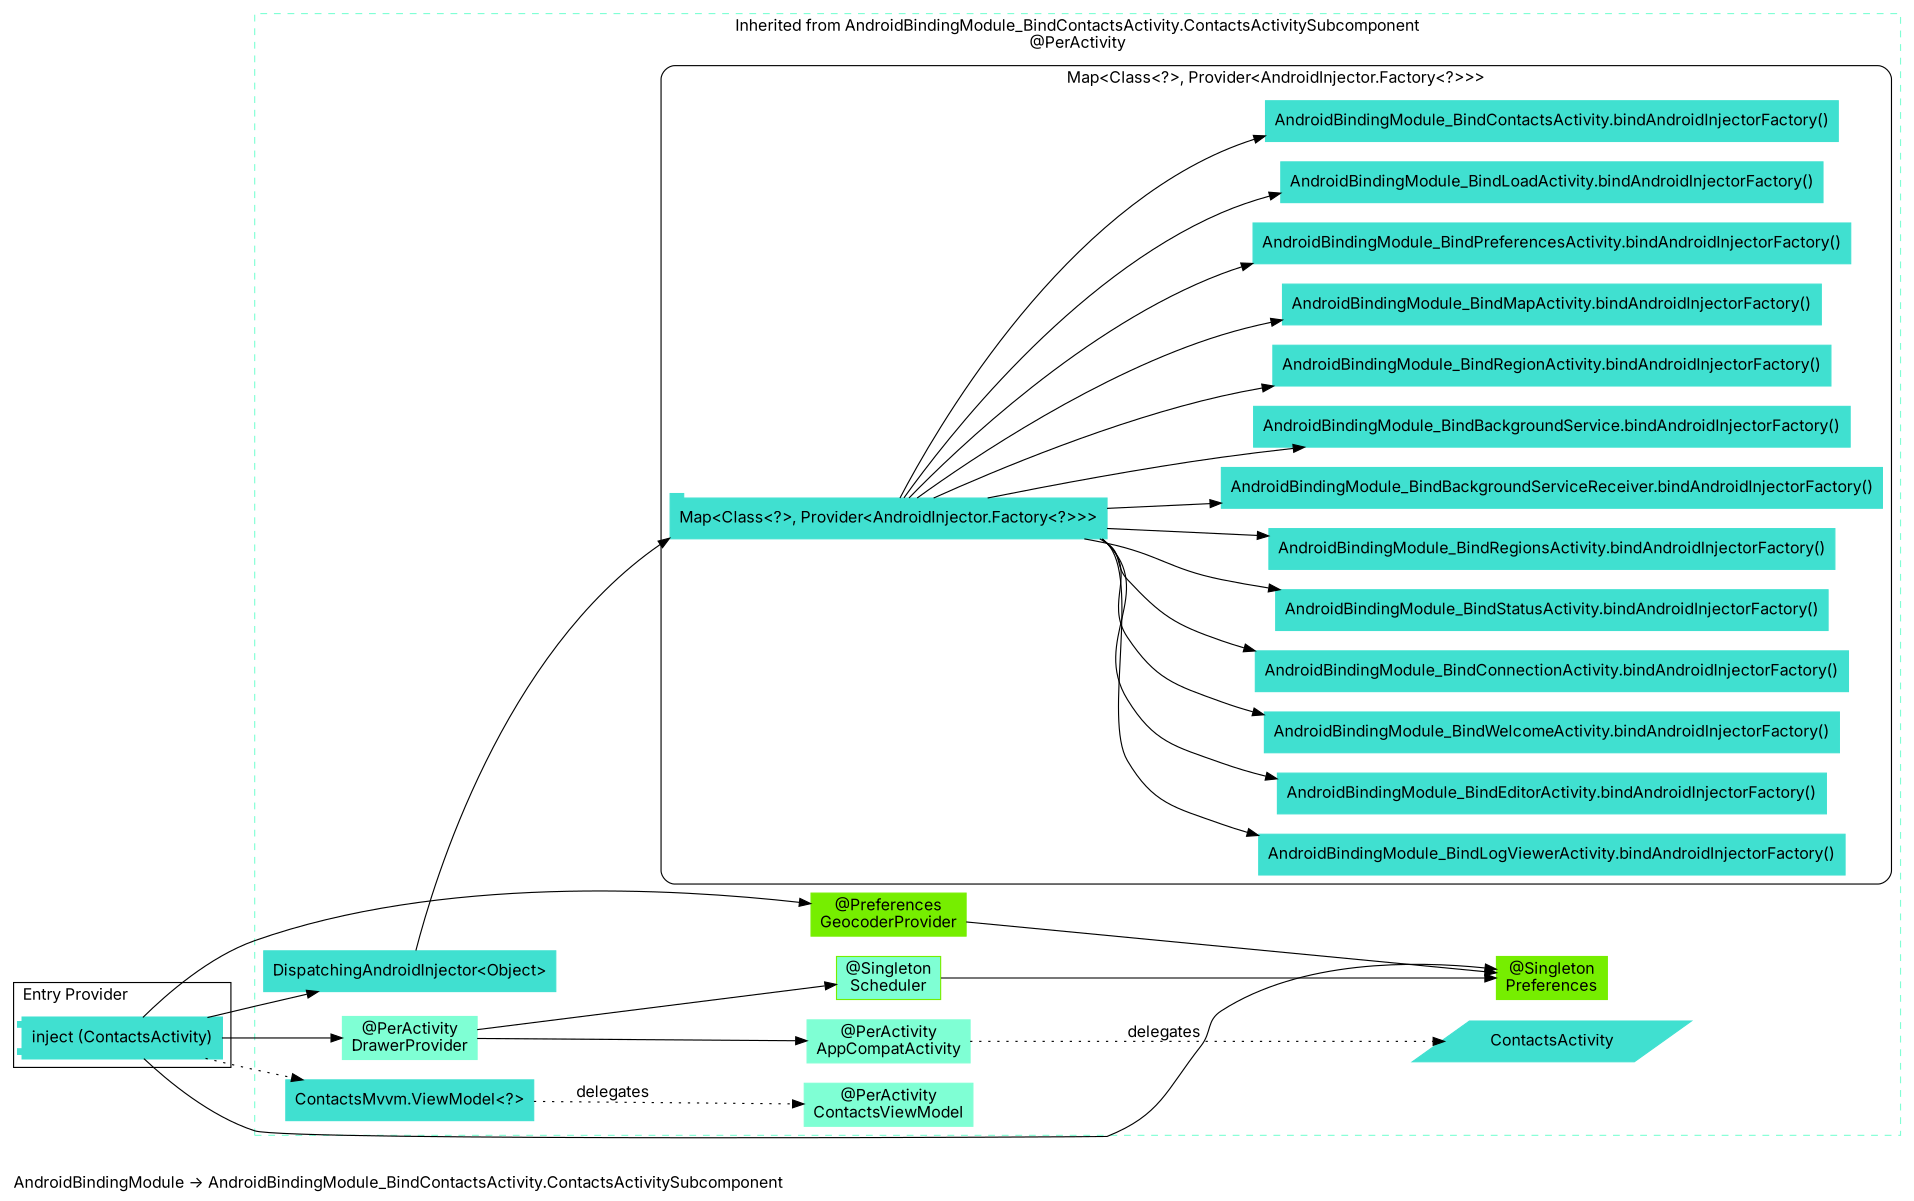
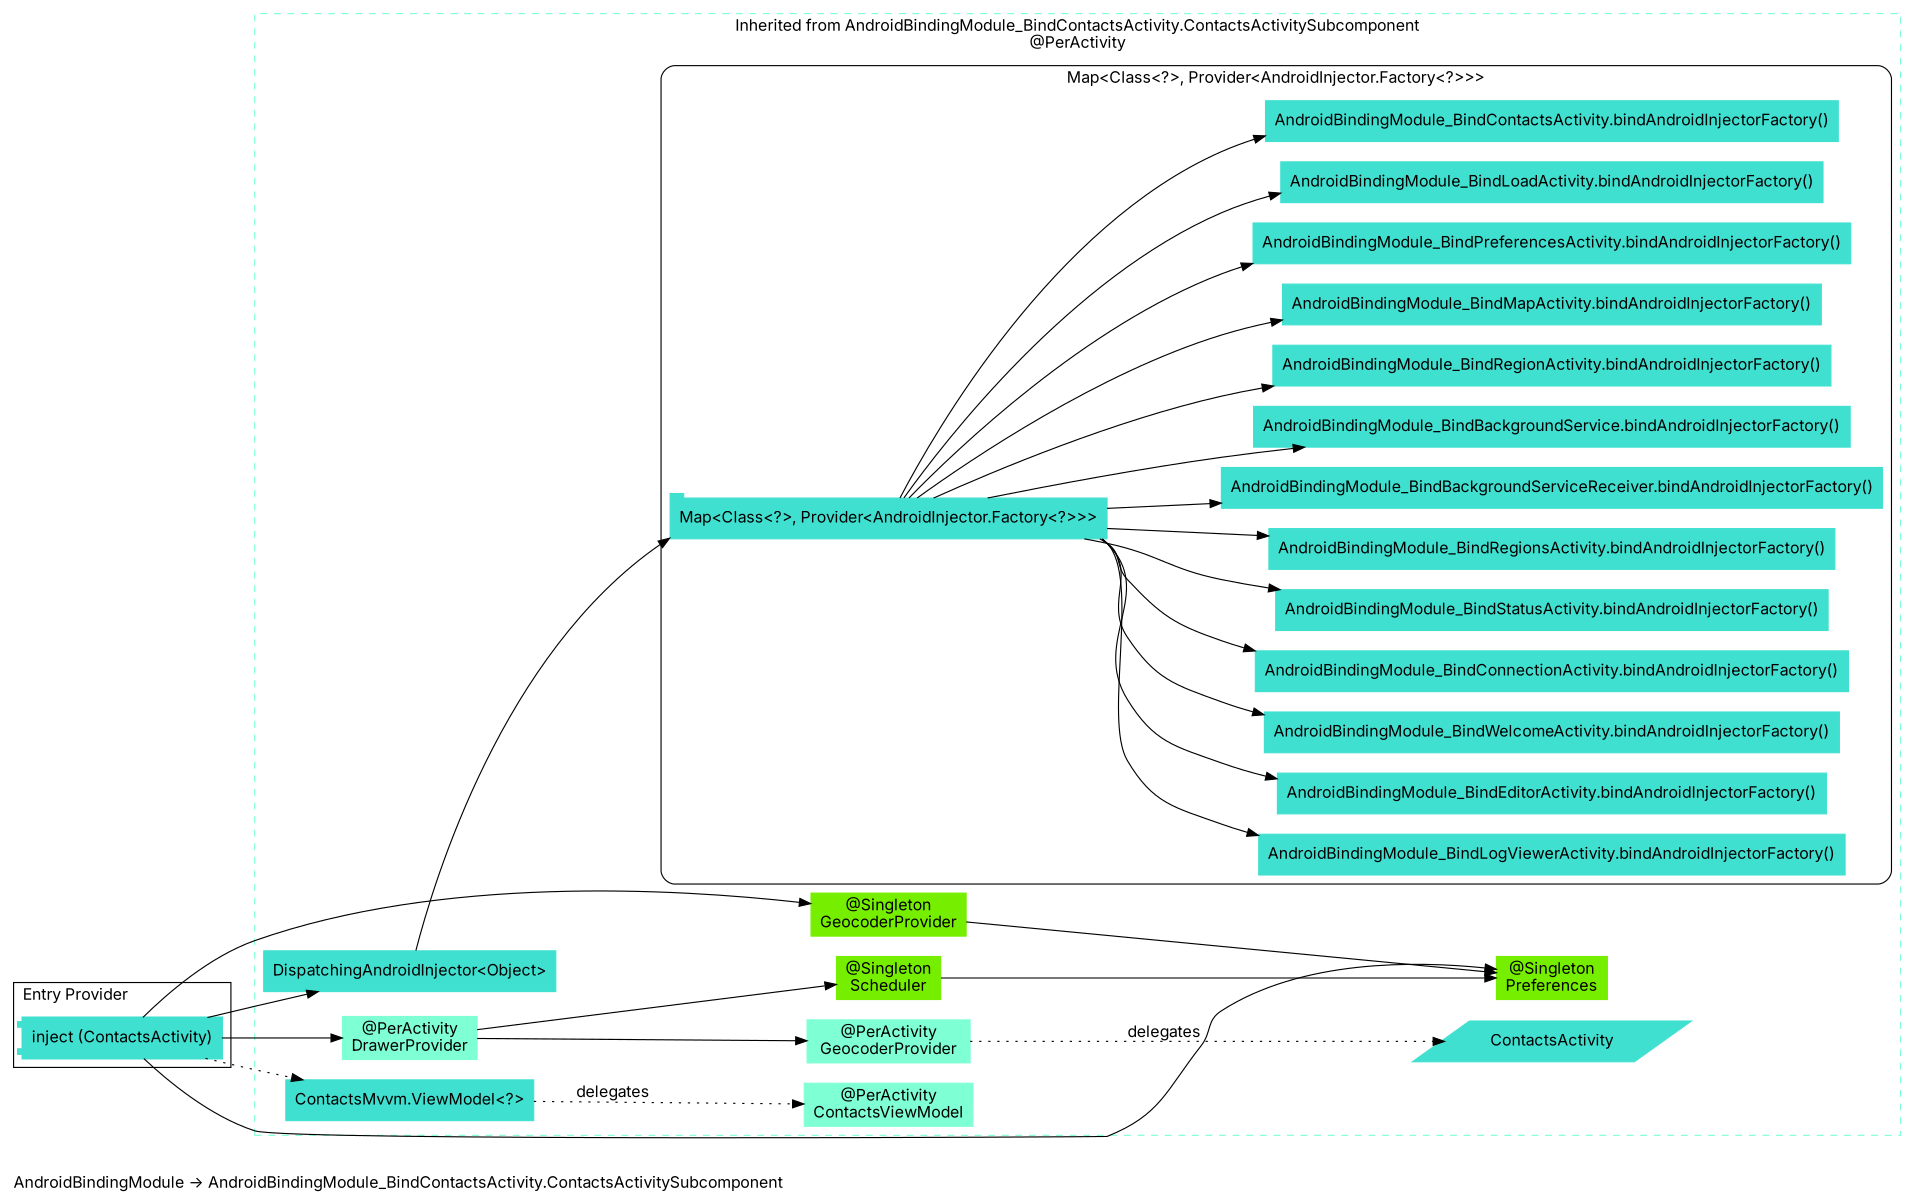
node "@Preferences GeocoderProvider": label "@Preferences GeocoderProvider" -> "@Singleton GeocoderProvider"
node "@Singleton Scheduler": fillcolor aquamarine -> chartreuse2
node "@PerActivity AppCompatActivity": label "@PerActivity AppCompatActivity" -> "@PerActivity GeocoderProvider"
